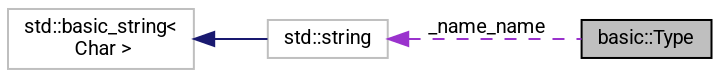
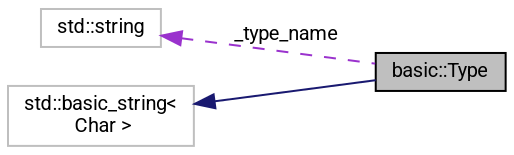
edge "basic::Type" -> "std::string": label " _name_name" -> " _type_name"
edge "std::string" -> "std::basic_string< Char >": now "basic::Type" -> "std::basic_string< Char >"
